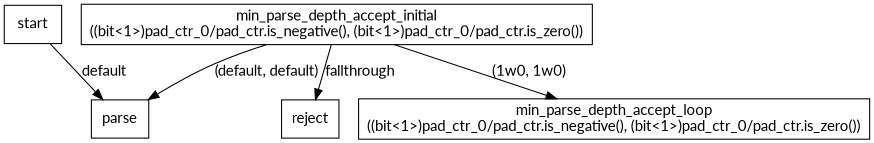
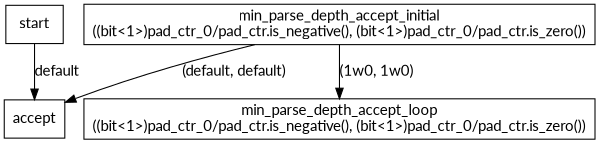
node "parse": label "parse" -> "accept"
node "reject": removed
